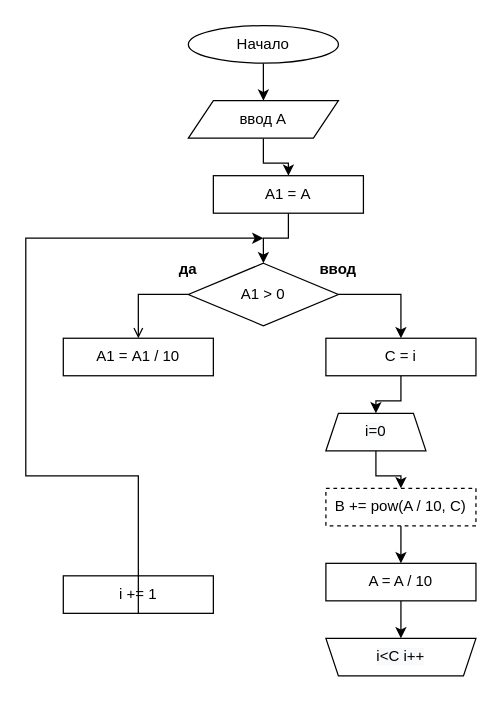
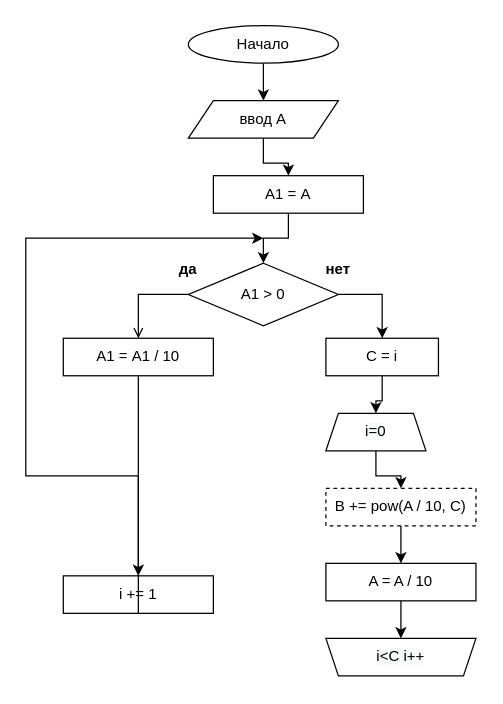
node "ввод": label "ввод" -> "нет"
node "С = i": size 150x38 -> 113x38
edge "А1 = А1 / 10" -> "i += 1": added
